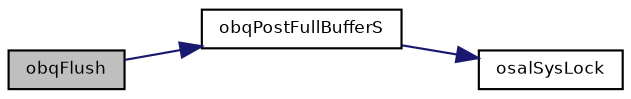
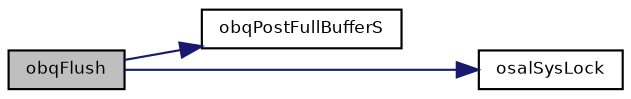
edge "obqPostFullBufferS" -> "osalSysLock": now "obqFlush" -> "osalSysLock"
